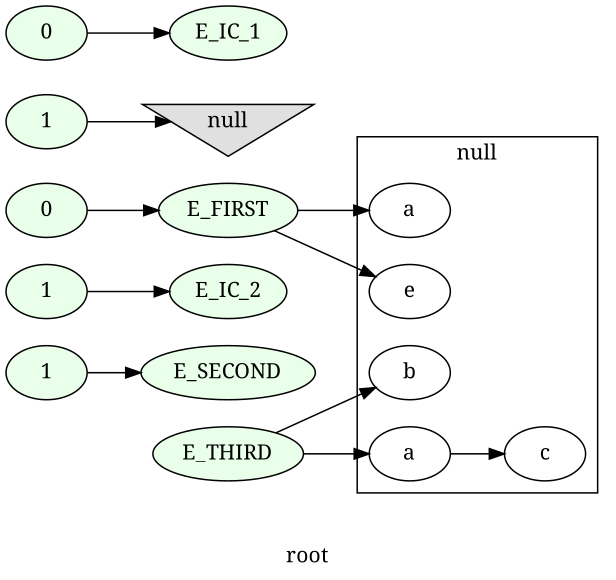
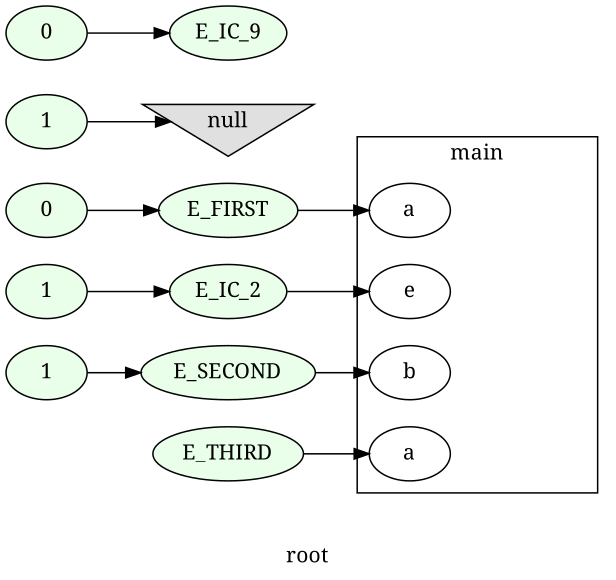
node "E_IC_1": label "E_IC_1" -> "E_IC_9"
cluster "null": label "null" -> "main"
edge "E_FIRST" -> "e": now "E_IC_2" -> "e"
edge "E_THIRD" -> "b": now "E_SECOND" -> "b"
node "c": removed
